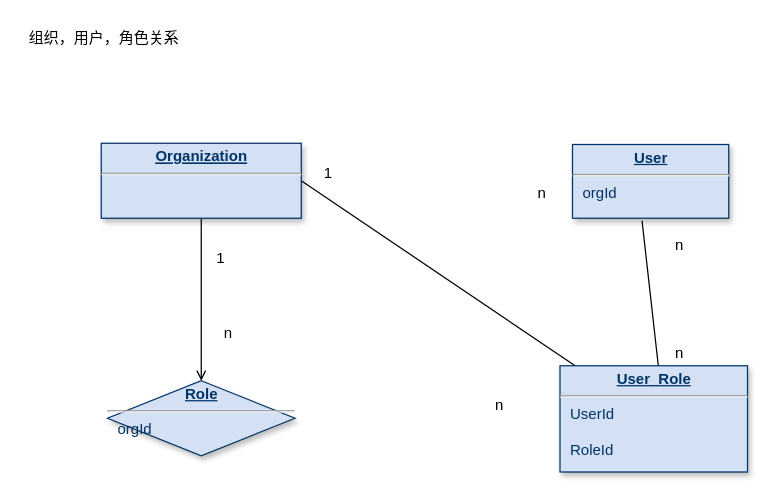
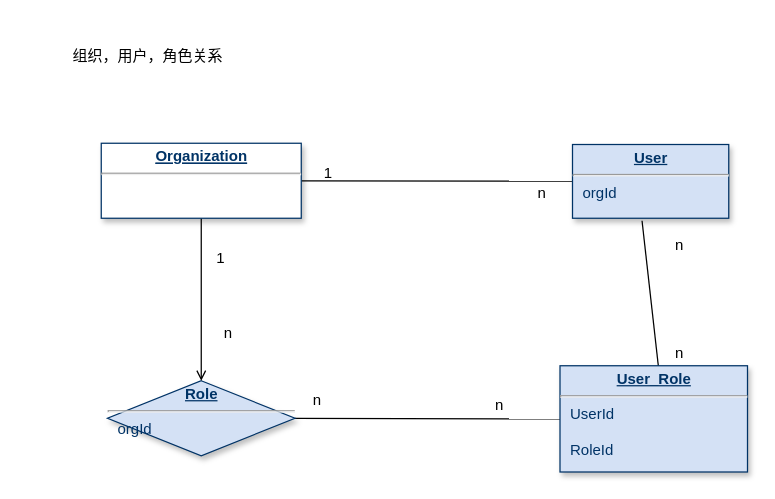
node "组织，用户，角色关系": moved (114, 38) -> (158, 57)
node "Organization": fillcolor #d4e1f5 -> #ffffff
edge "Organization" -- "User_Role UserId RoleId": now "Organization" -- "User orgId"
edge "Role orgId" -- "User_Role UserId RoleId": added, label "n"
